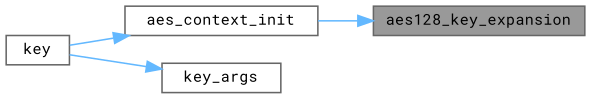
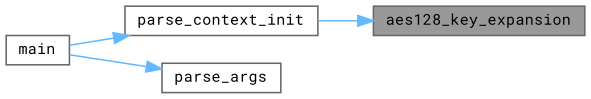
node "aes_context_init": label "aes_context_init" -> "parse_context_init"
node "key": label "key" -> "main"
node "key_args": label "key_args" -> "parse_args"
